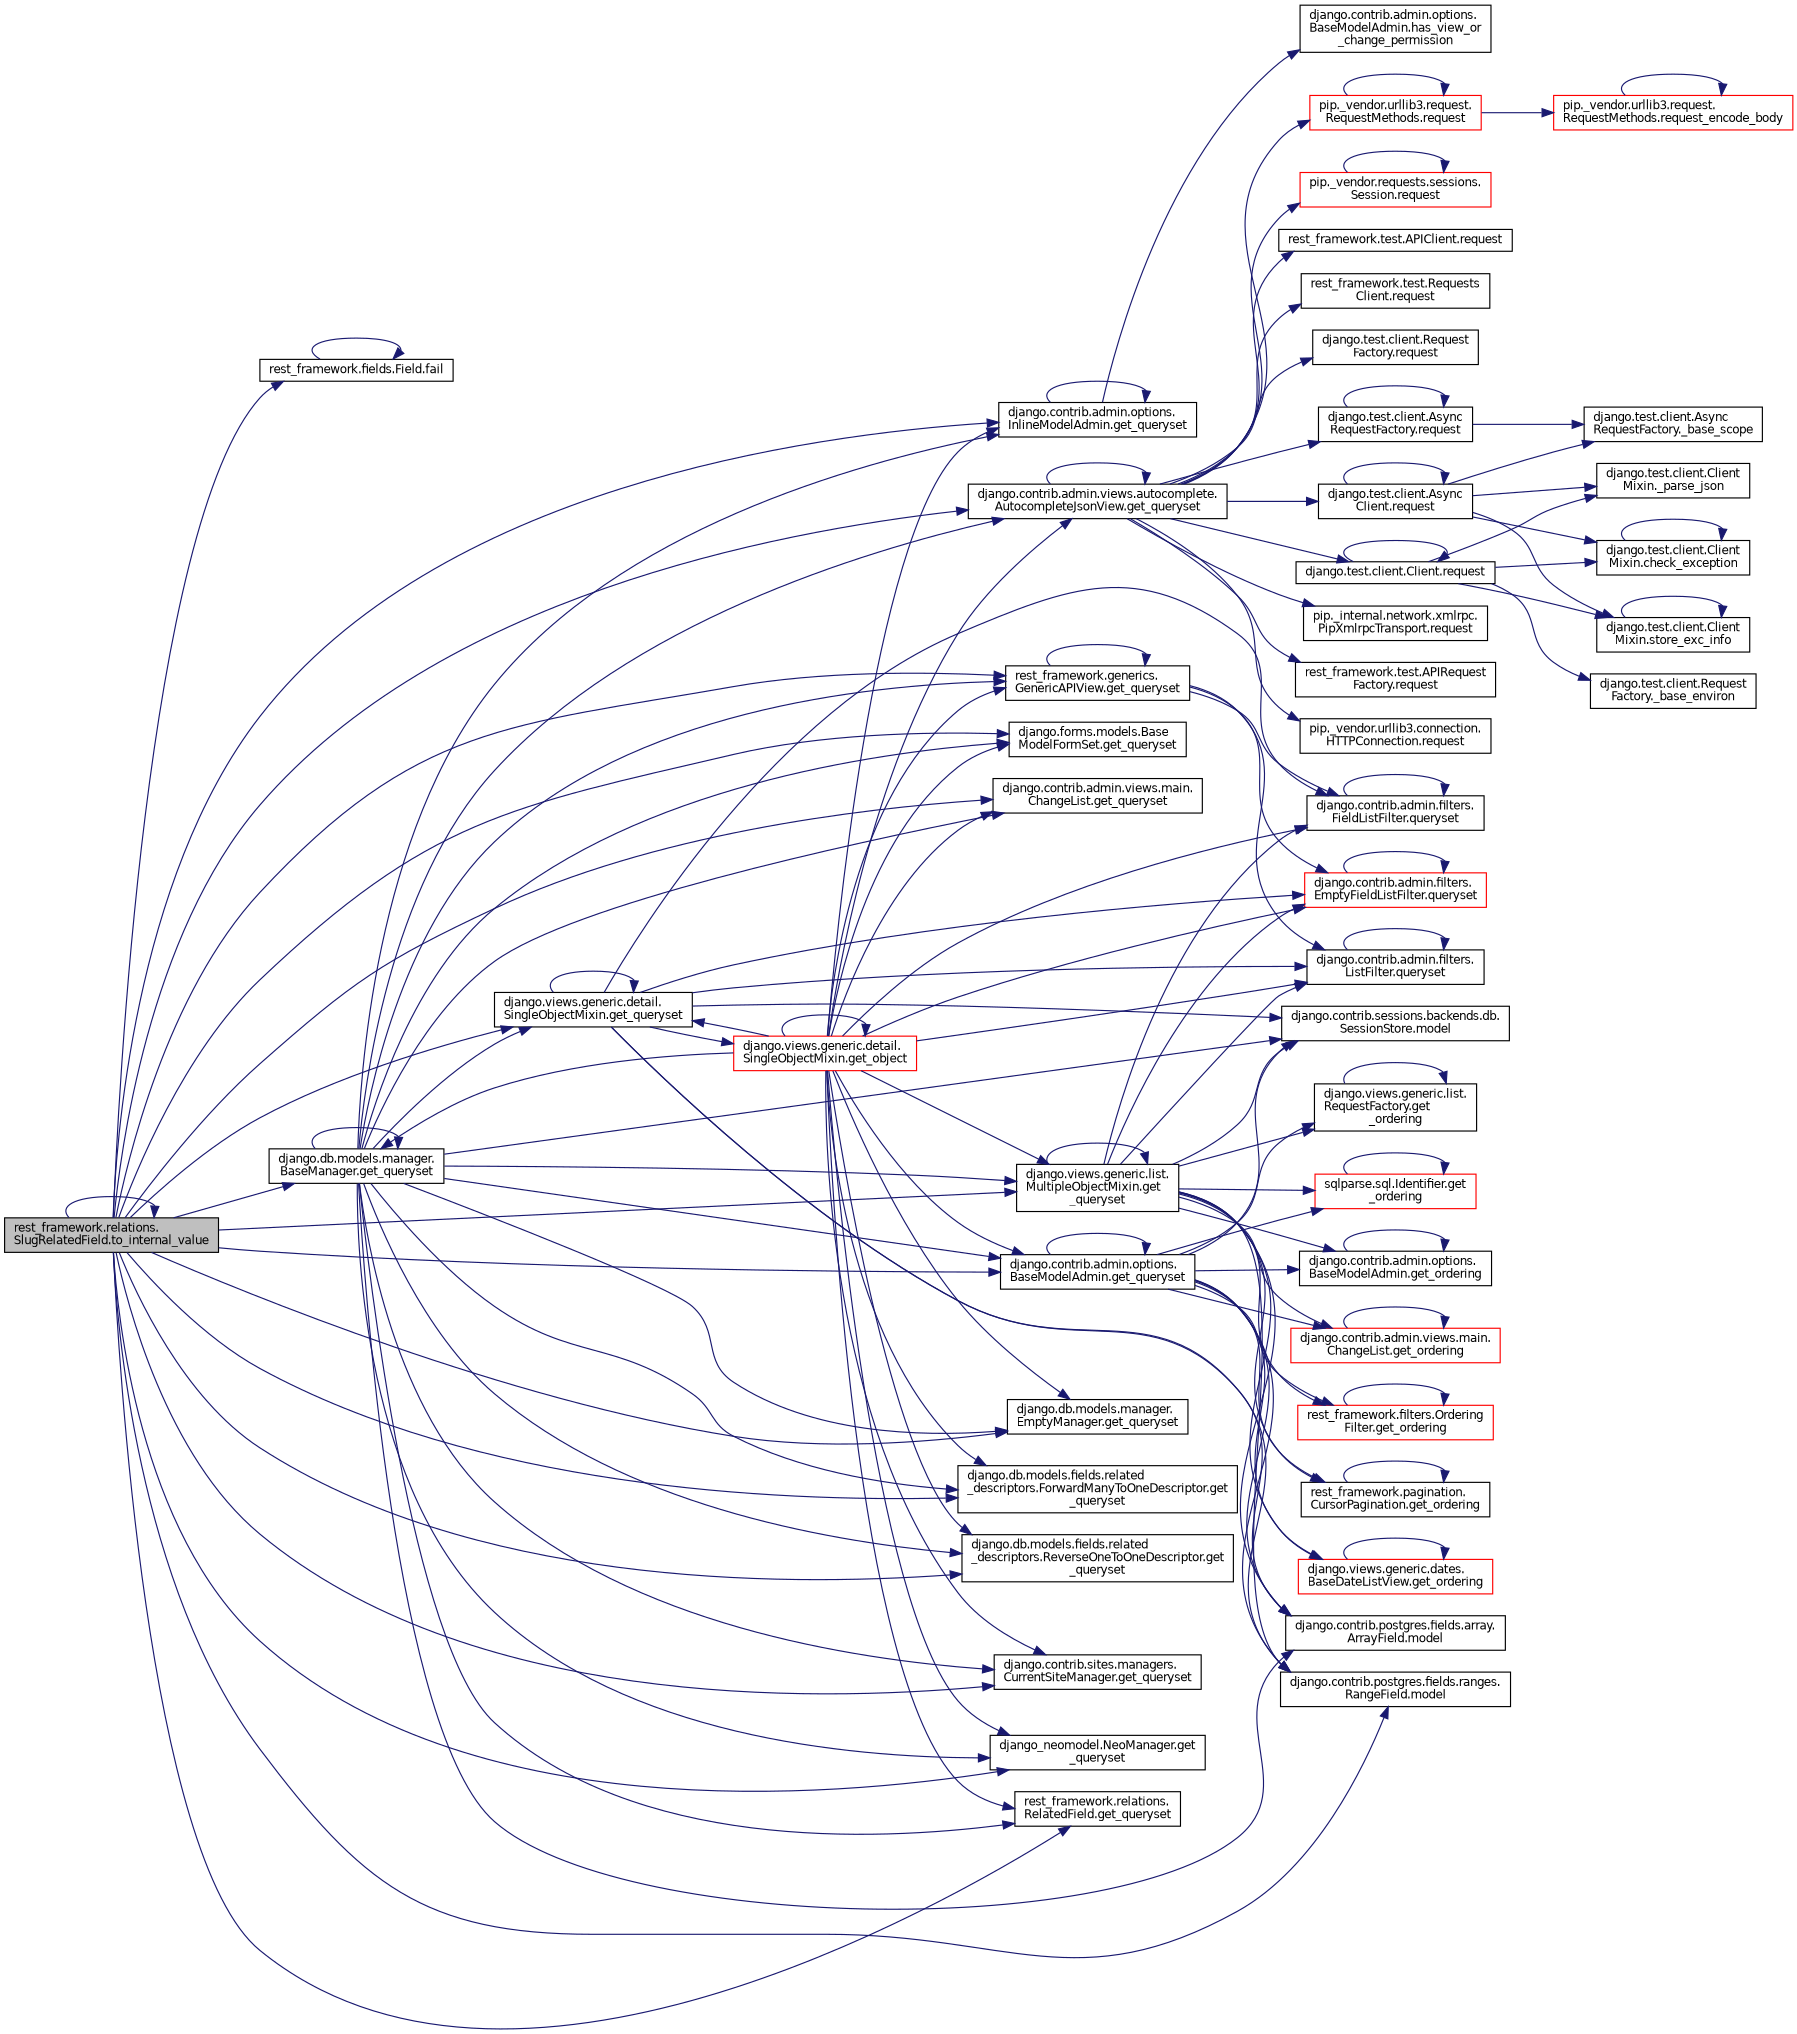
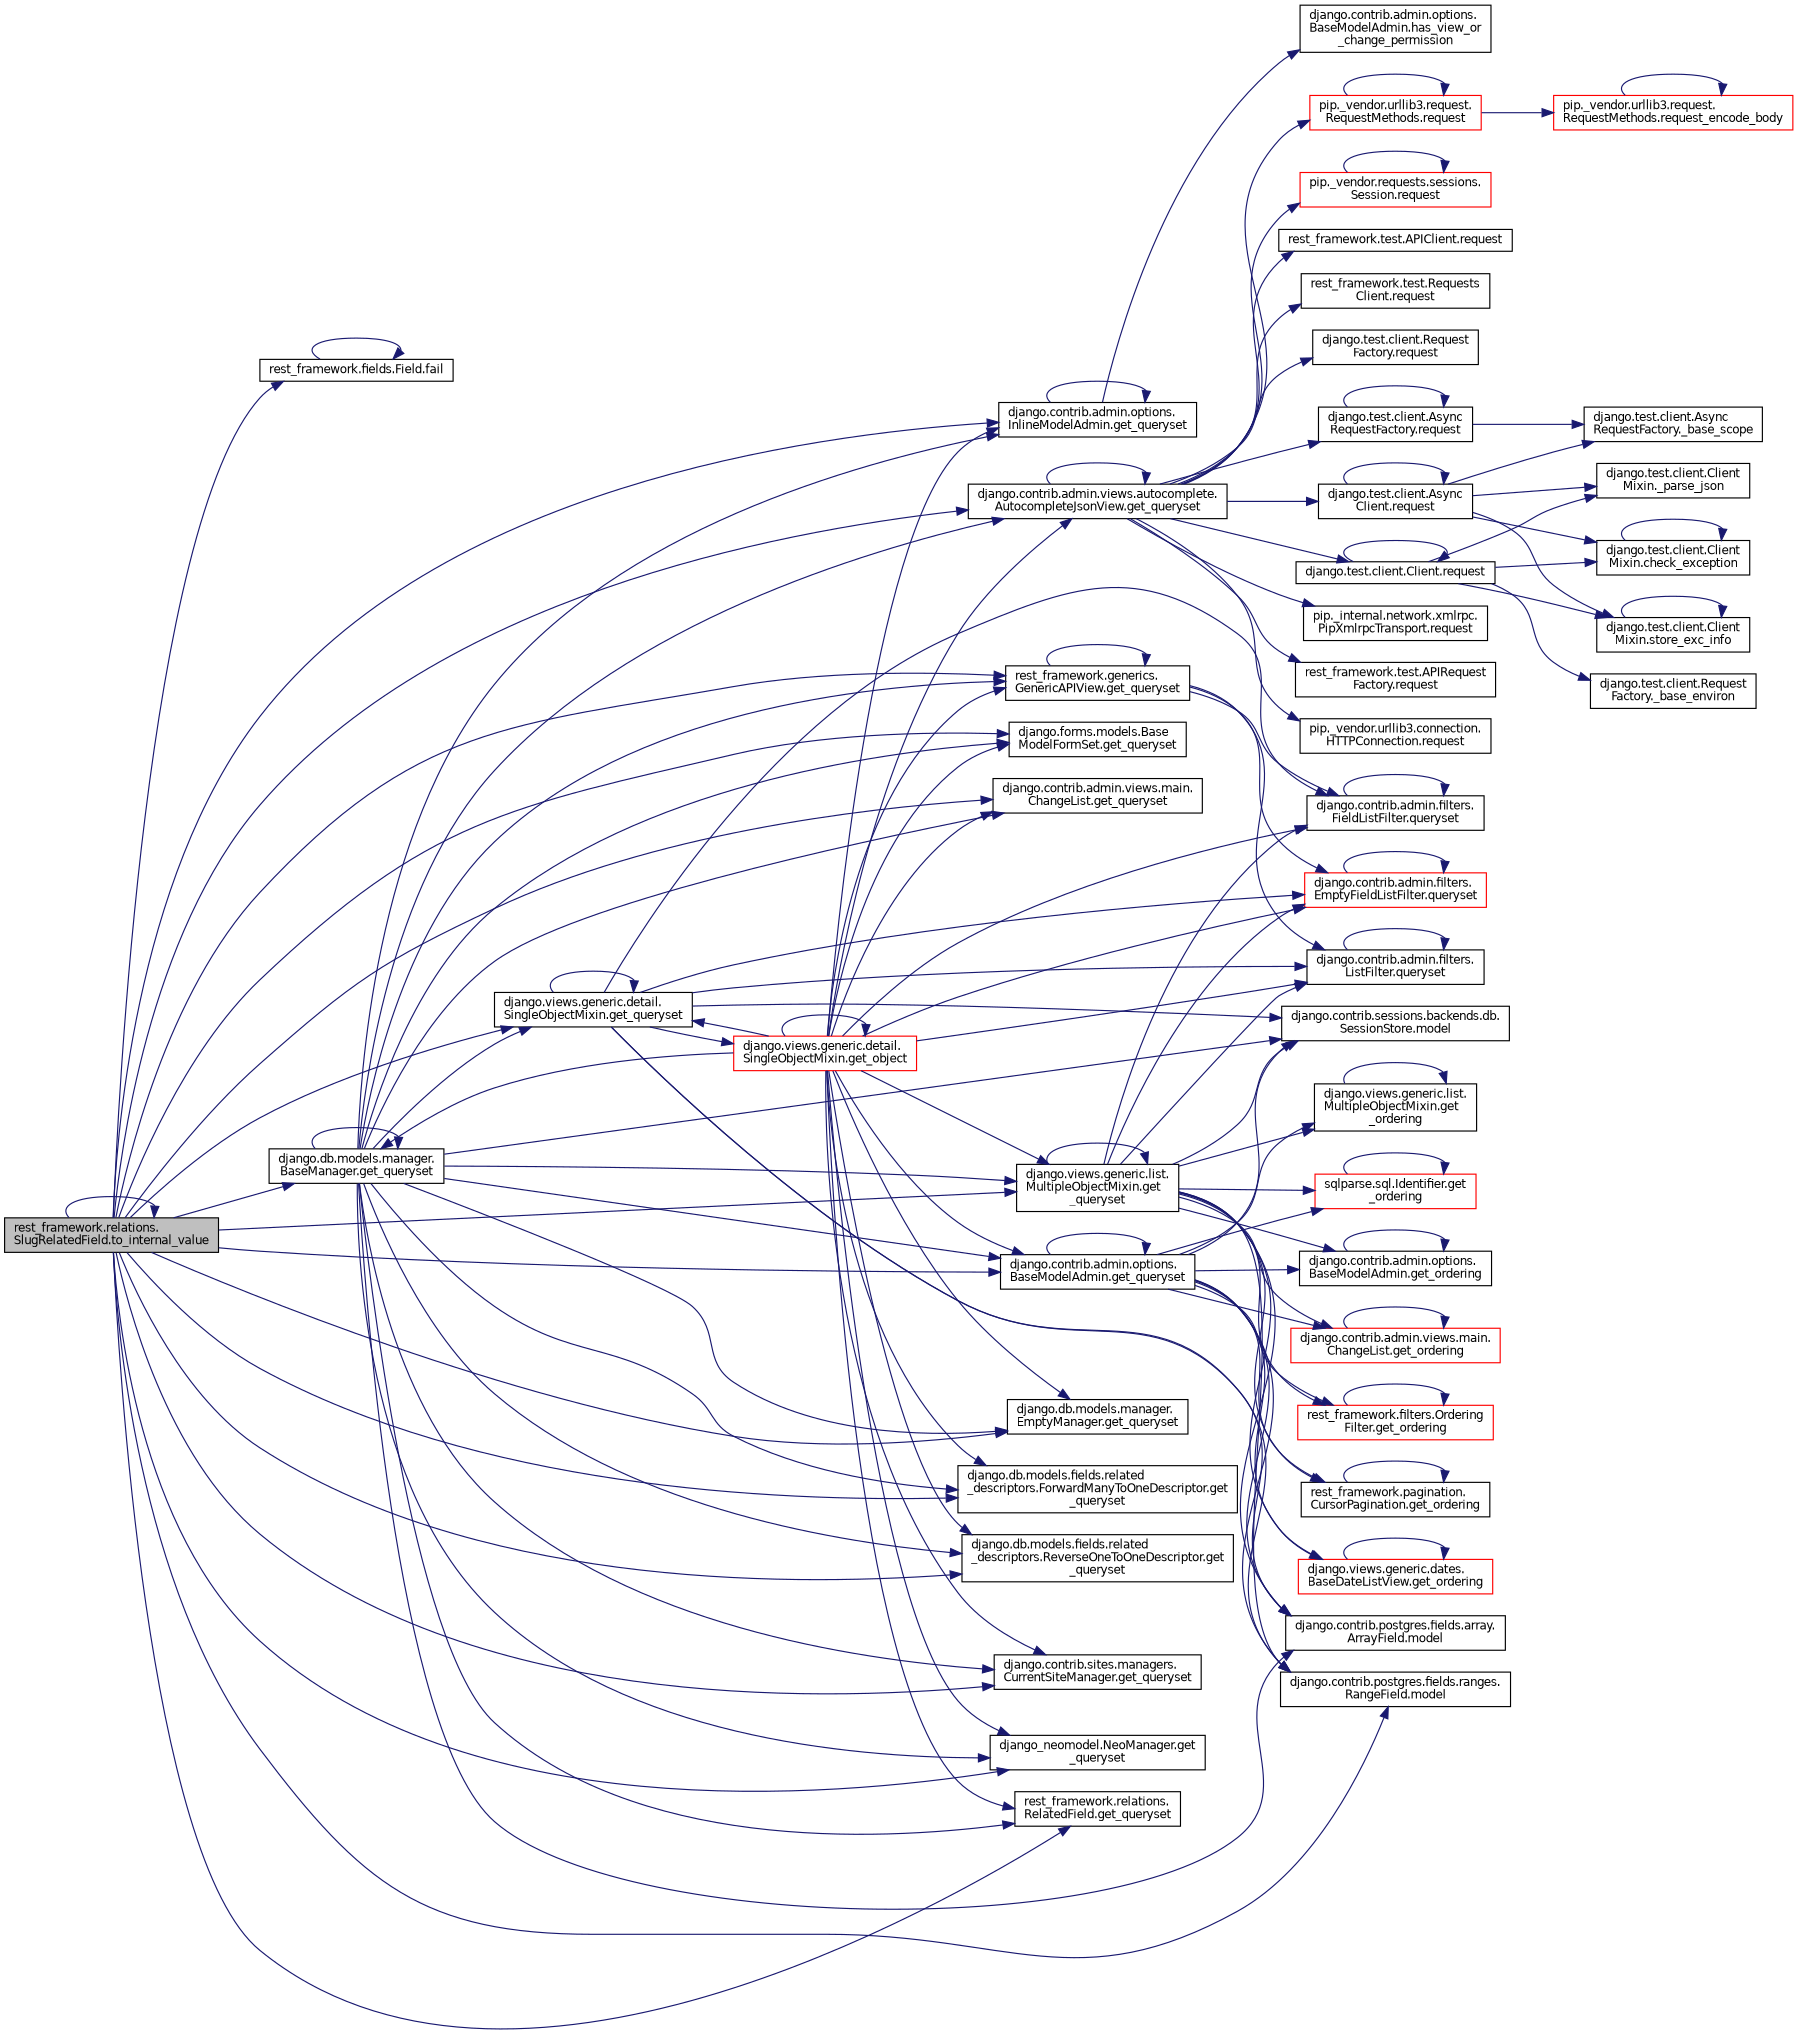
node "django.views.generic.list. RequestFactory.get _ordering": label "django.views.generic.list. RequestFactory.get _ordering" -> "django.views.generic.list. MultipleObjectMixin.get _ordering"
